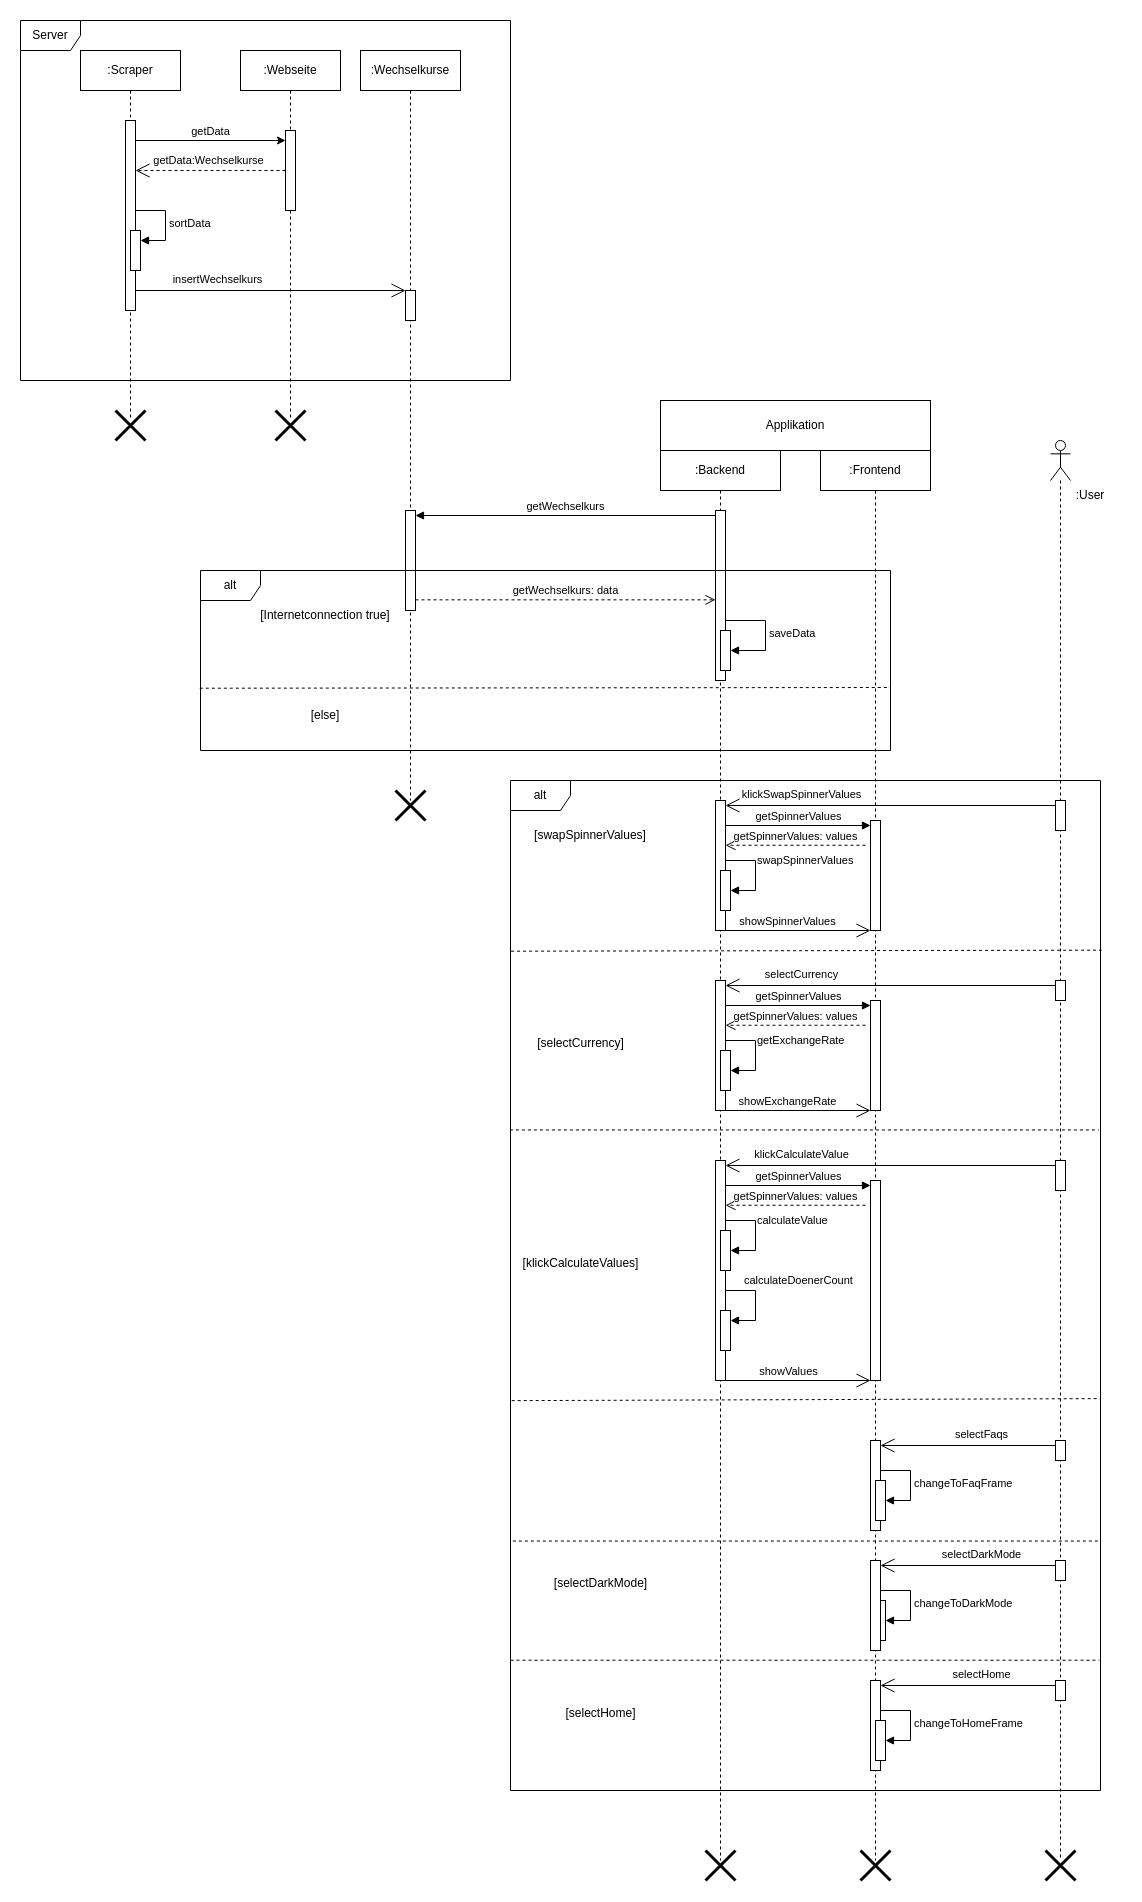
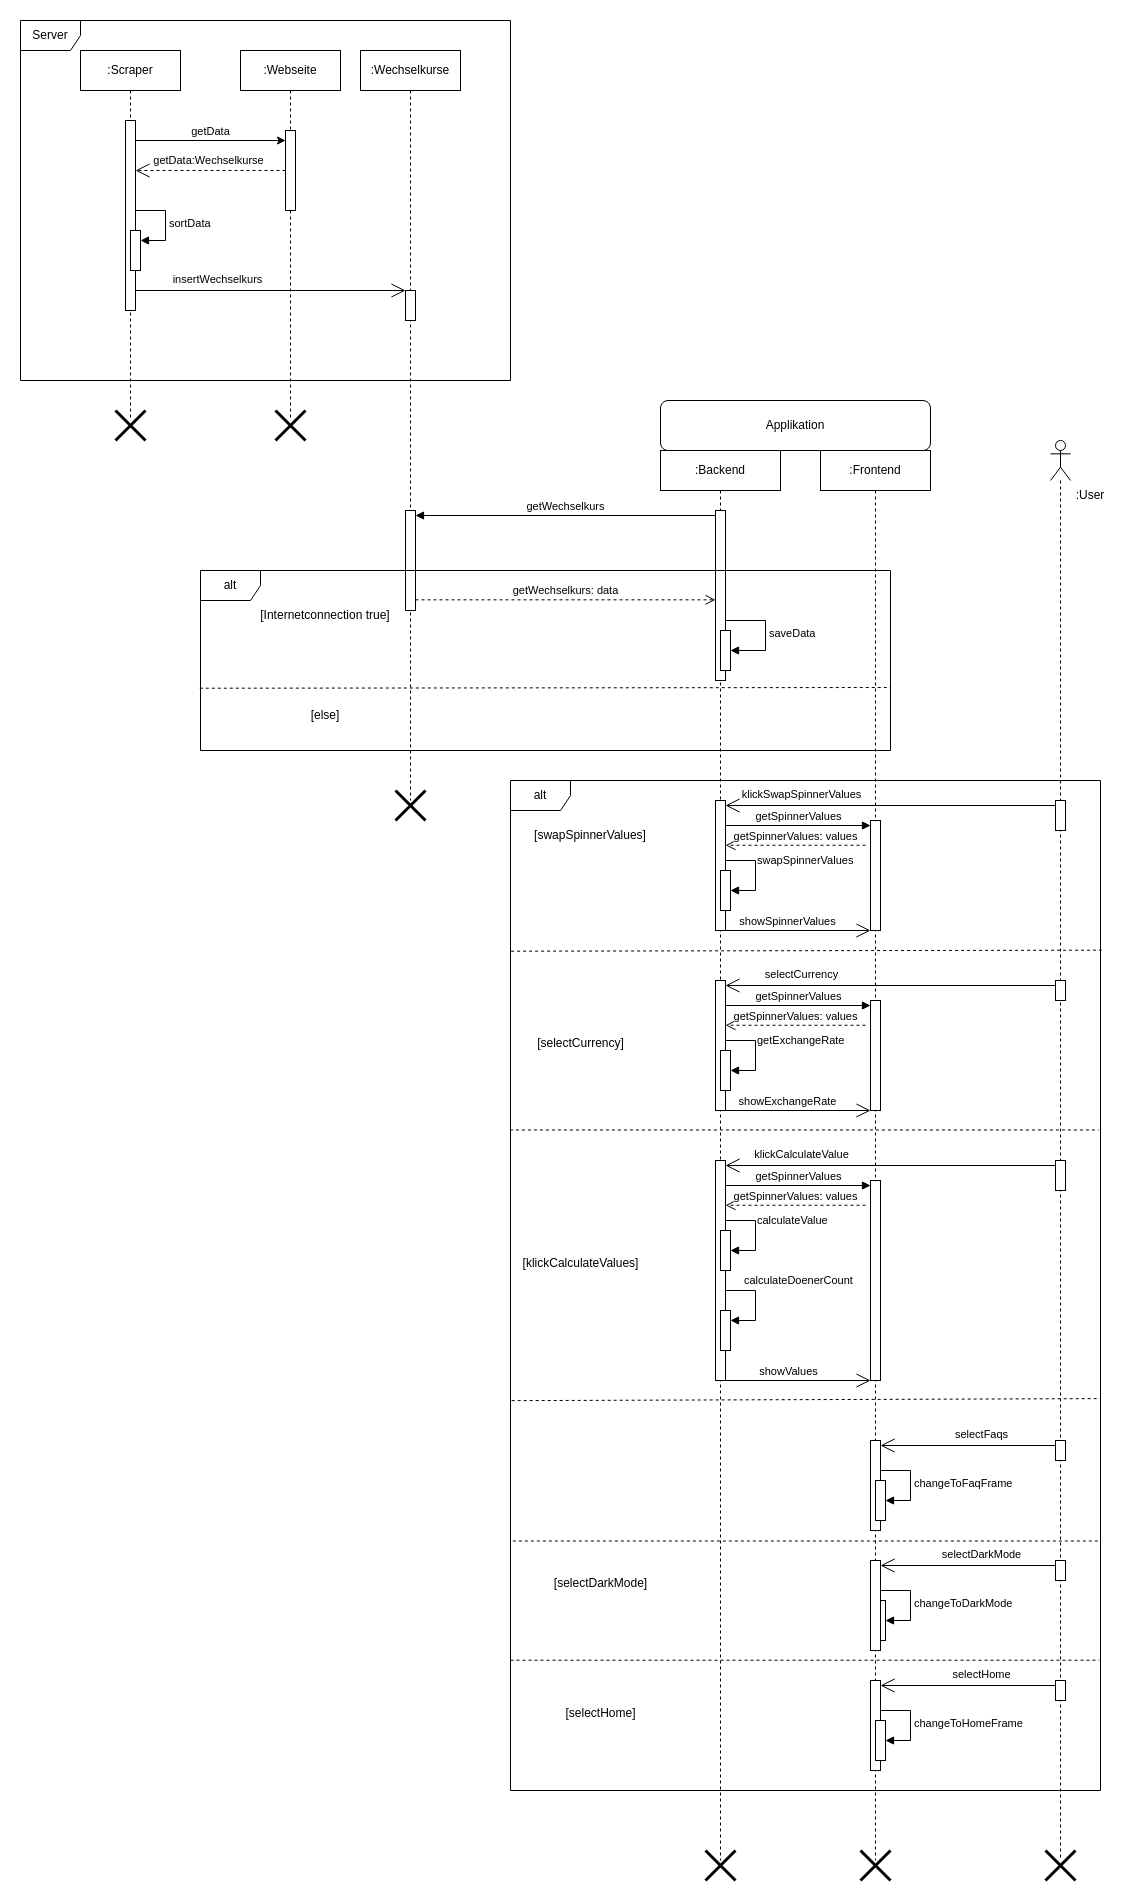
node "Applikation": shape rectangle -> rounded rectangle
